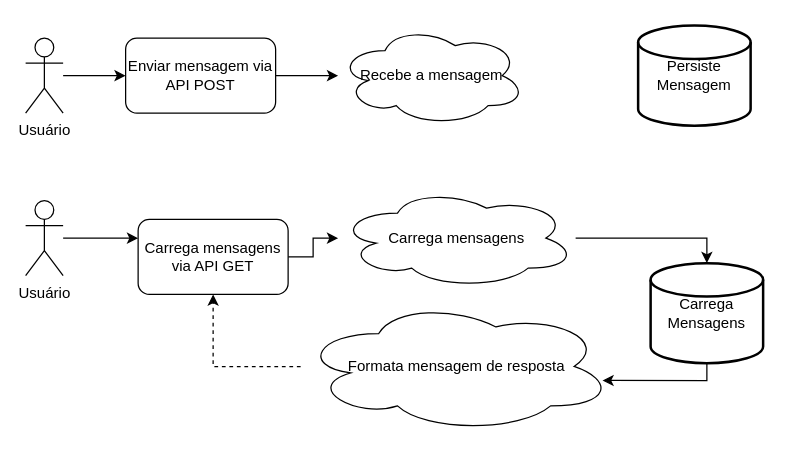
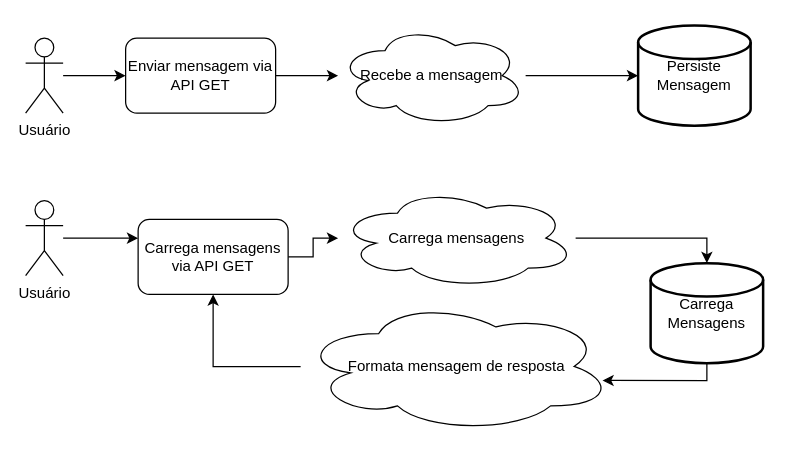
node "Enviar mensagem via API POST": label "Enviar mensagem via API POST" -> "Enviar mensagem via API GET"
edge "Recebe a mensagem" -> "Persiste Mensagem": added
edge "Formata mensagem de resposta" -> "Carrega mensagens via API GET": style dashed -> solid
